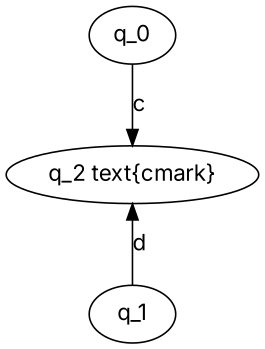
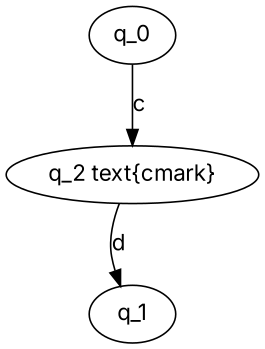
edge "q_1" -> "q_2 text{cmark}": reversed
